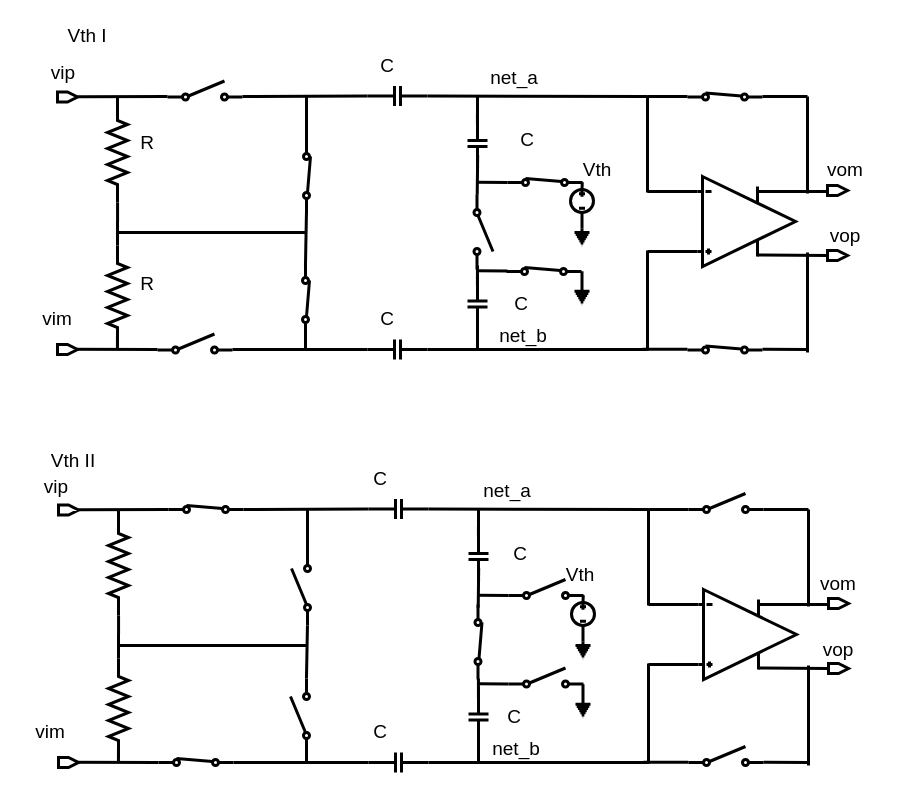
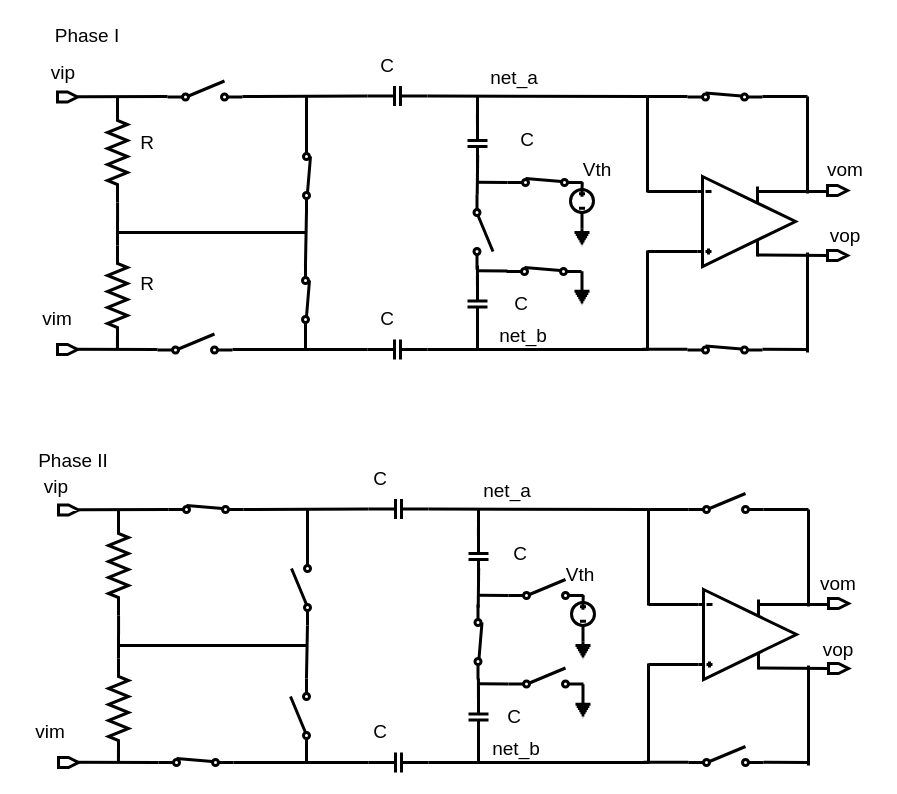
node "Vth I": label "Vth I" -> "Phase I"
node "Vth II": label "Vth II" -> "Phase II"
